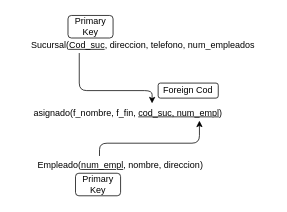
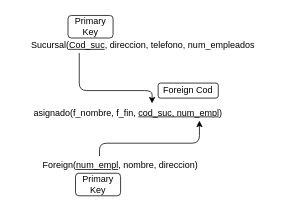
node "Empleado(num_empl, nombre, direccion)": label "Empleado(num_empl, nombre, direccion)" -> "Foreign(num_empl, nombre, direccion)"
